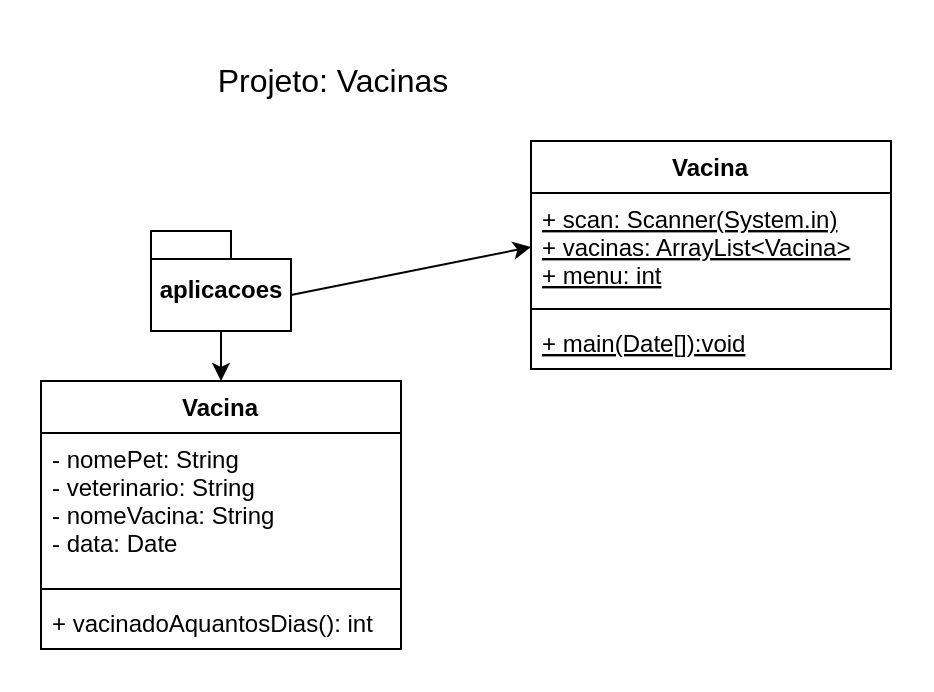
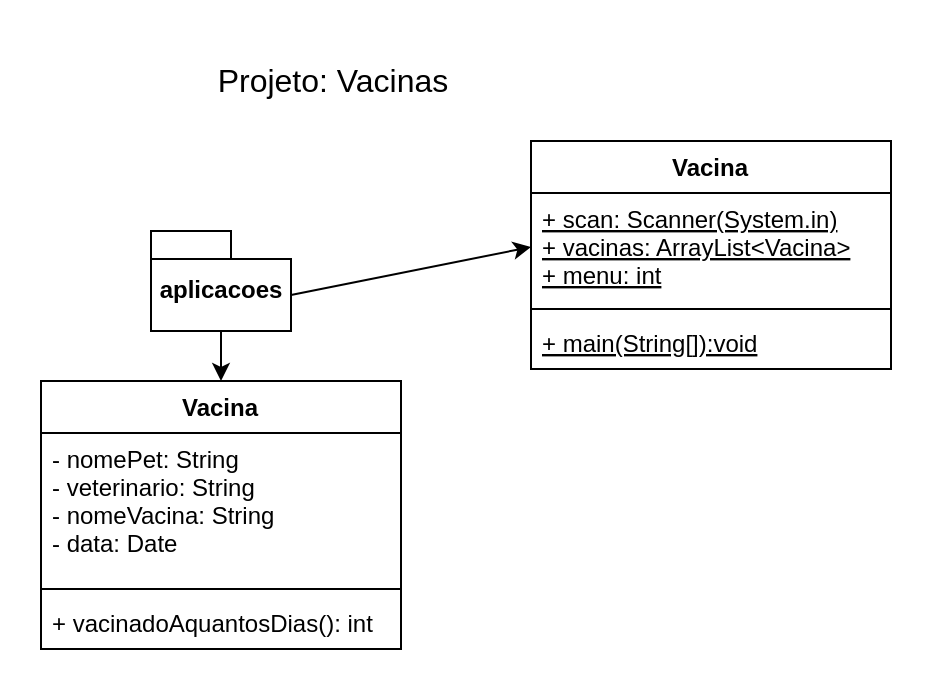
node "+ main(Date[]):void": label "+ main(Date[]):void" -> "+ main(String[]):void"
